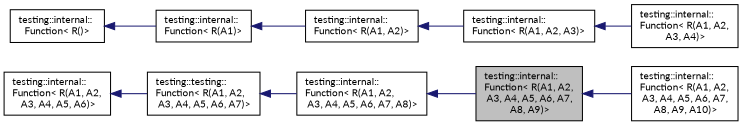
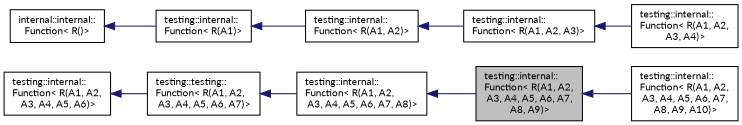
node "testing::internal:: Function< R()>": label "testing::internal:: Function< R()>" -> "internal::internal:: Function< R()>"
